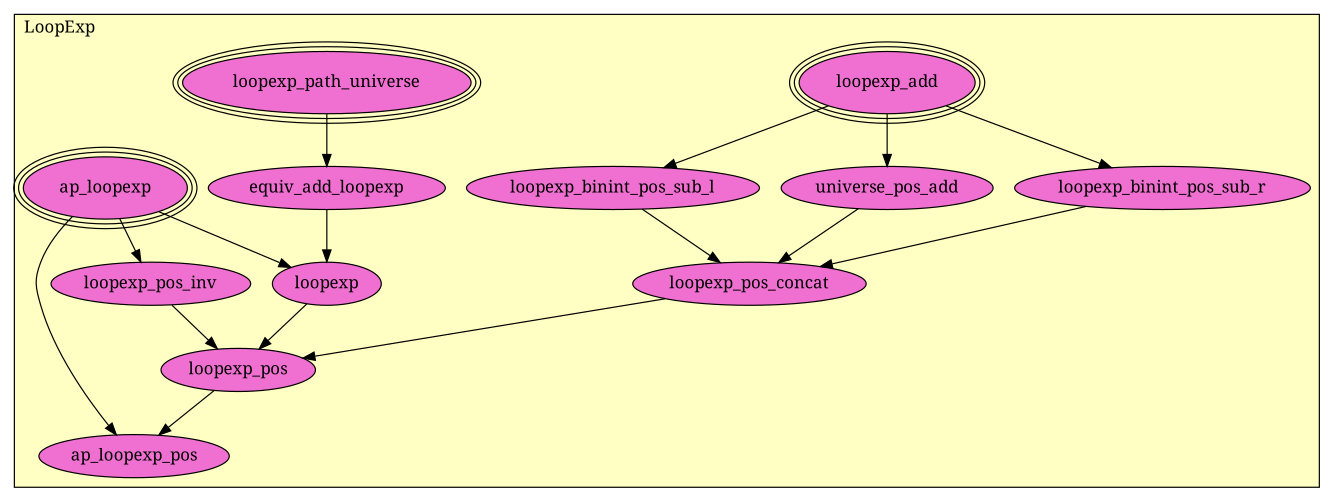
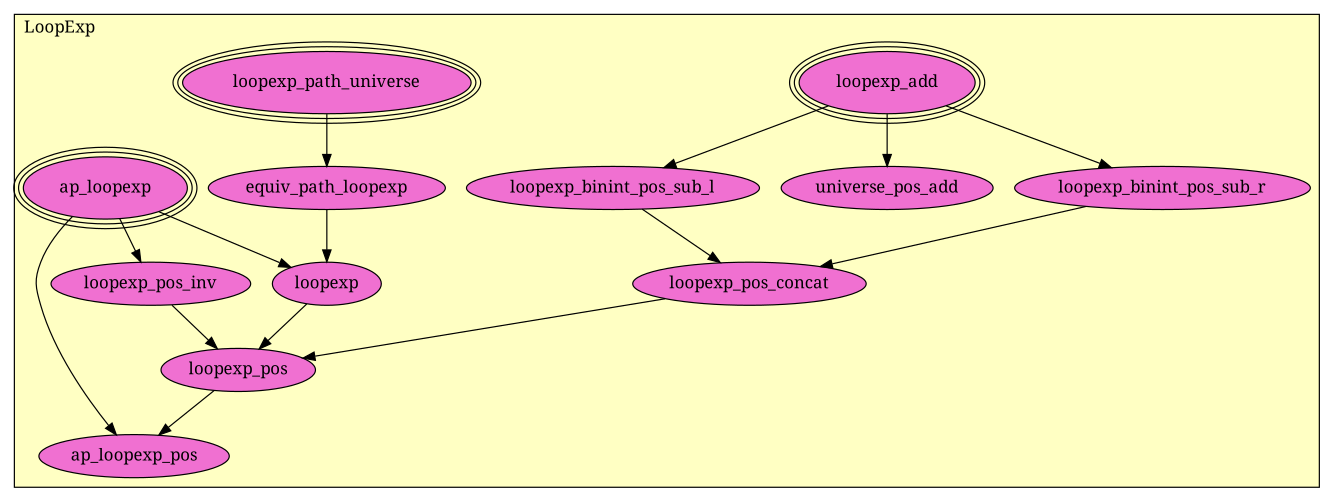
node "equiv_add_loopexp": label "equiv_add_loopexp" -> "equiv_path_loopexp"
edge "universe_pos_add" -> "loopexp_pos_concat": removed
